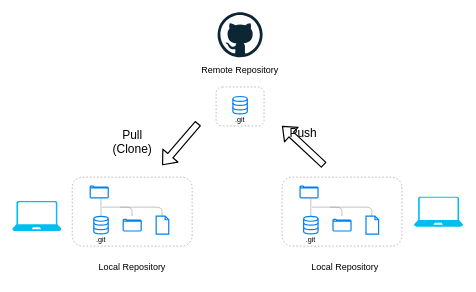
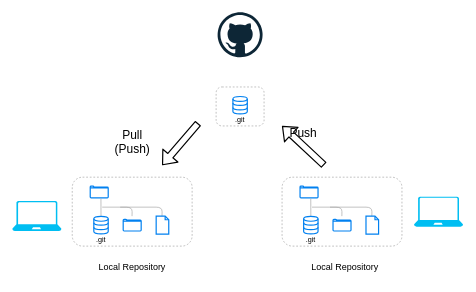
node "Remote Repository": removed
node "Pull (Clone)": label "Pull (Clone)" -> "Pull (Push)"
